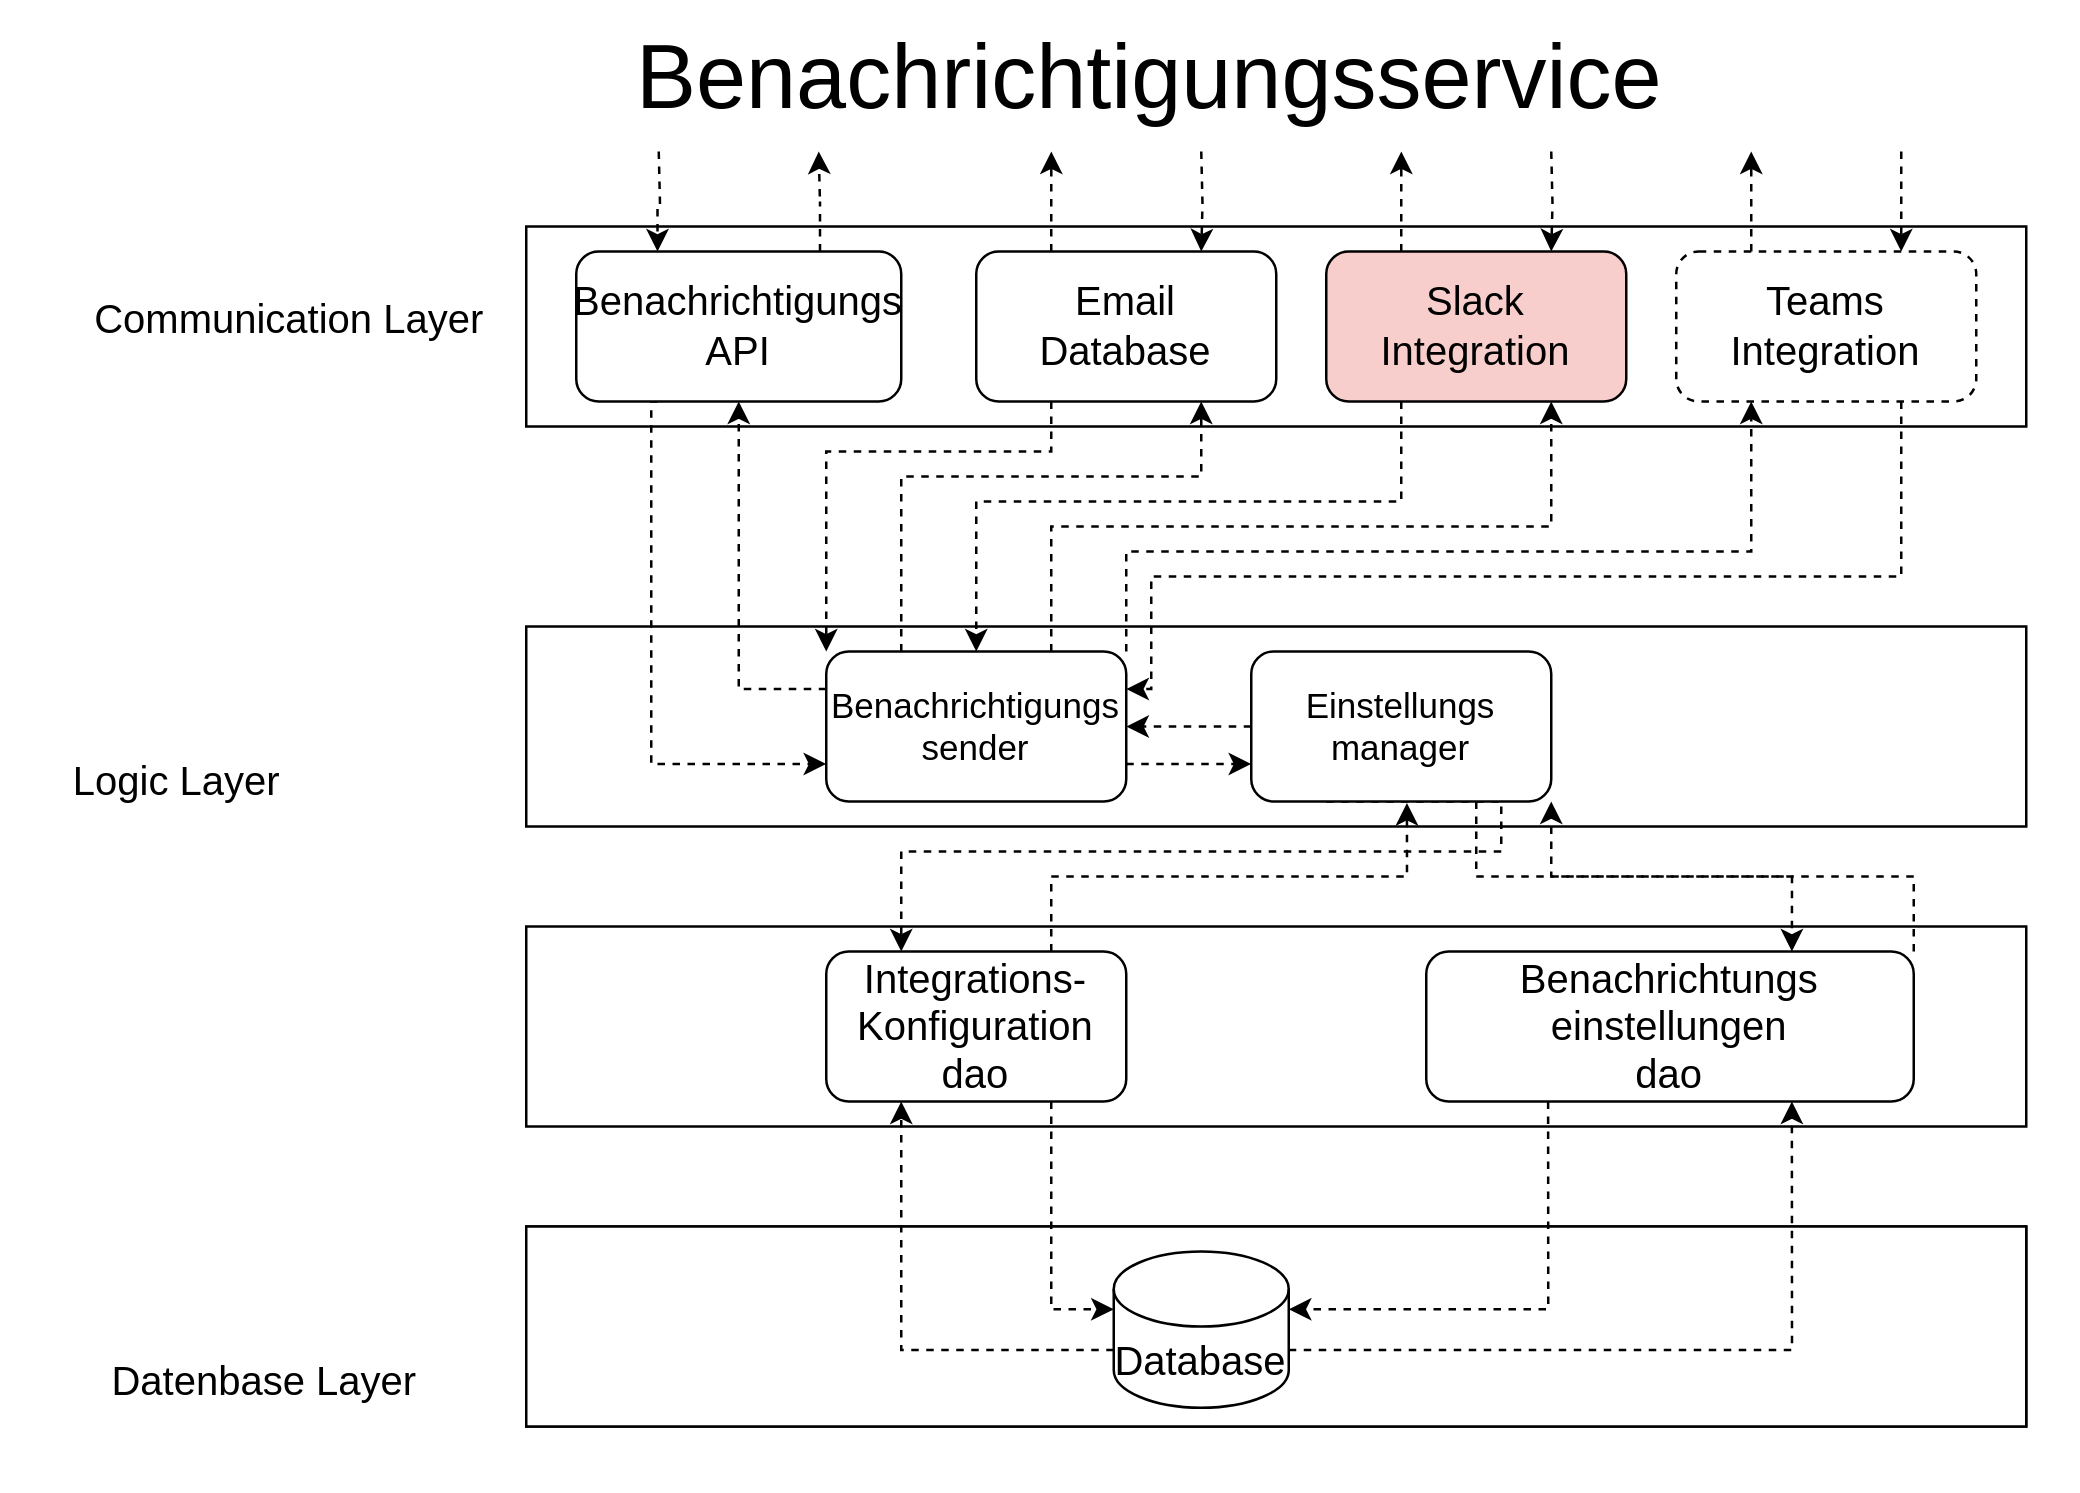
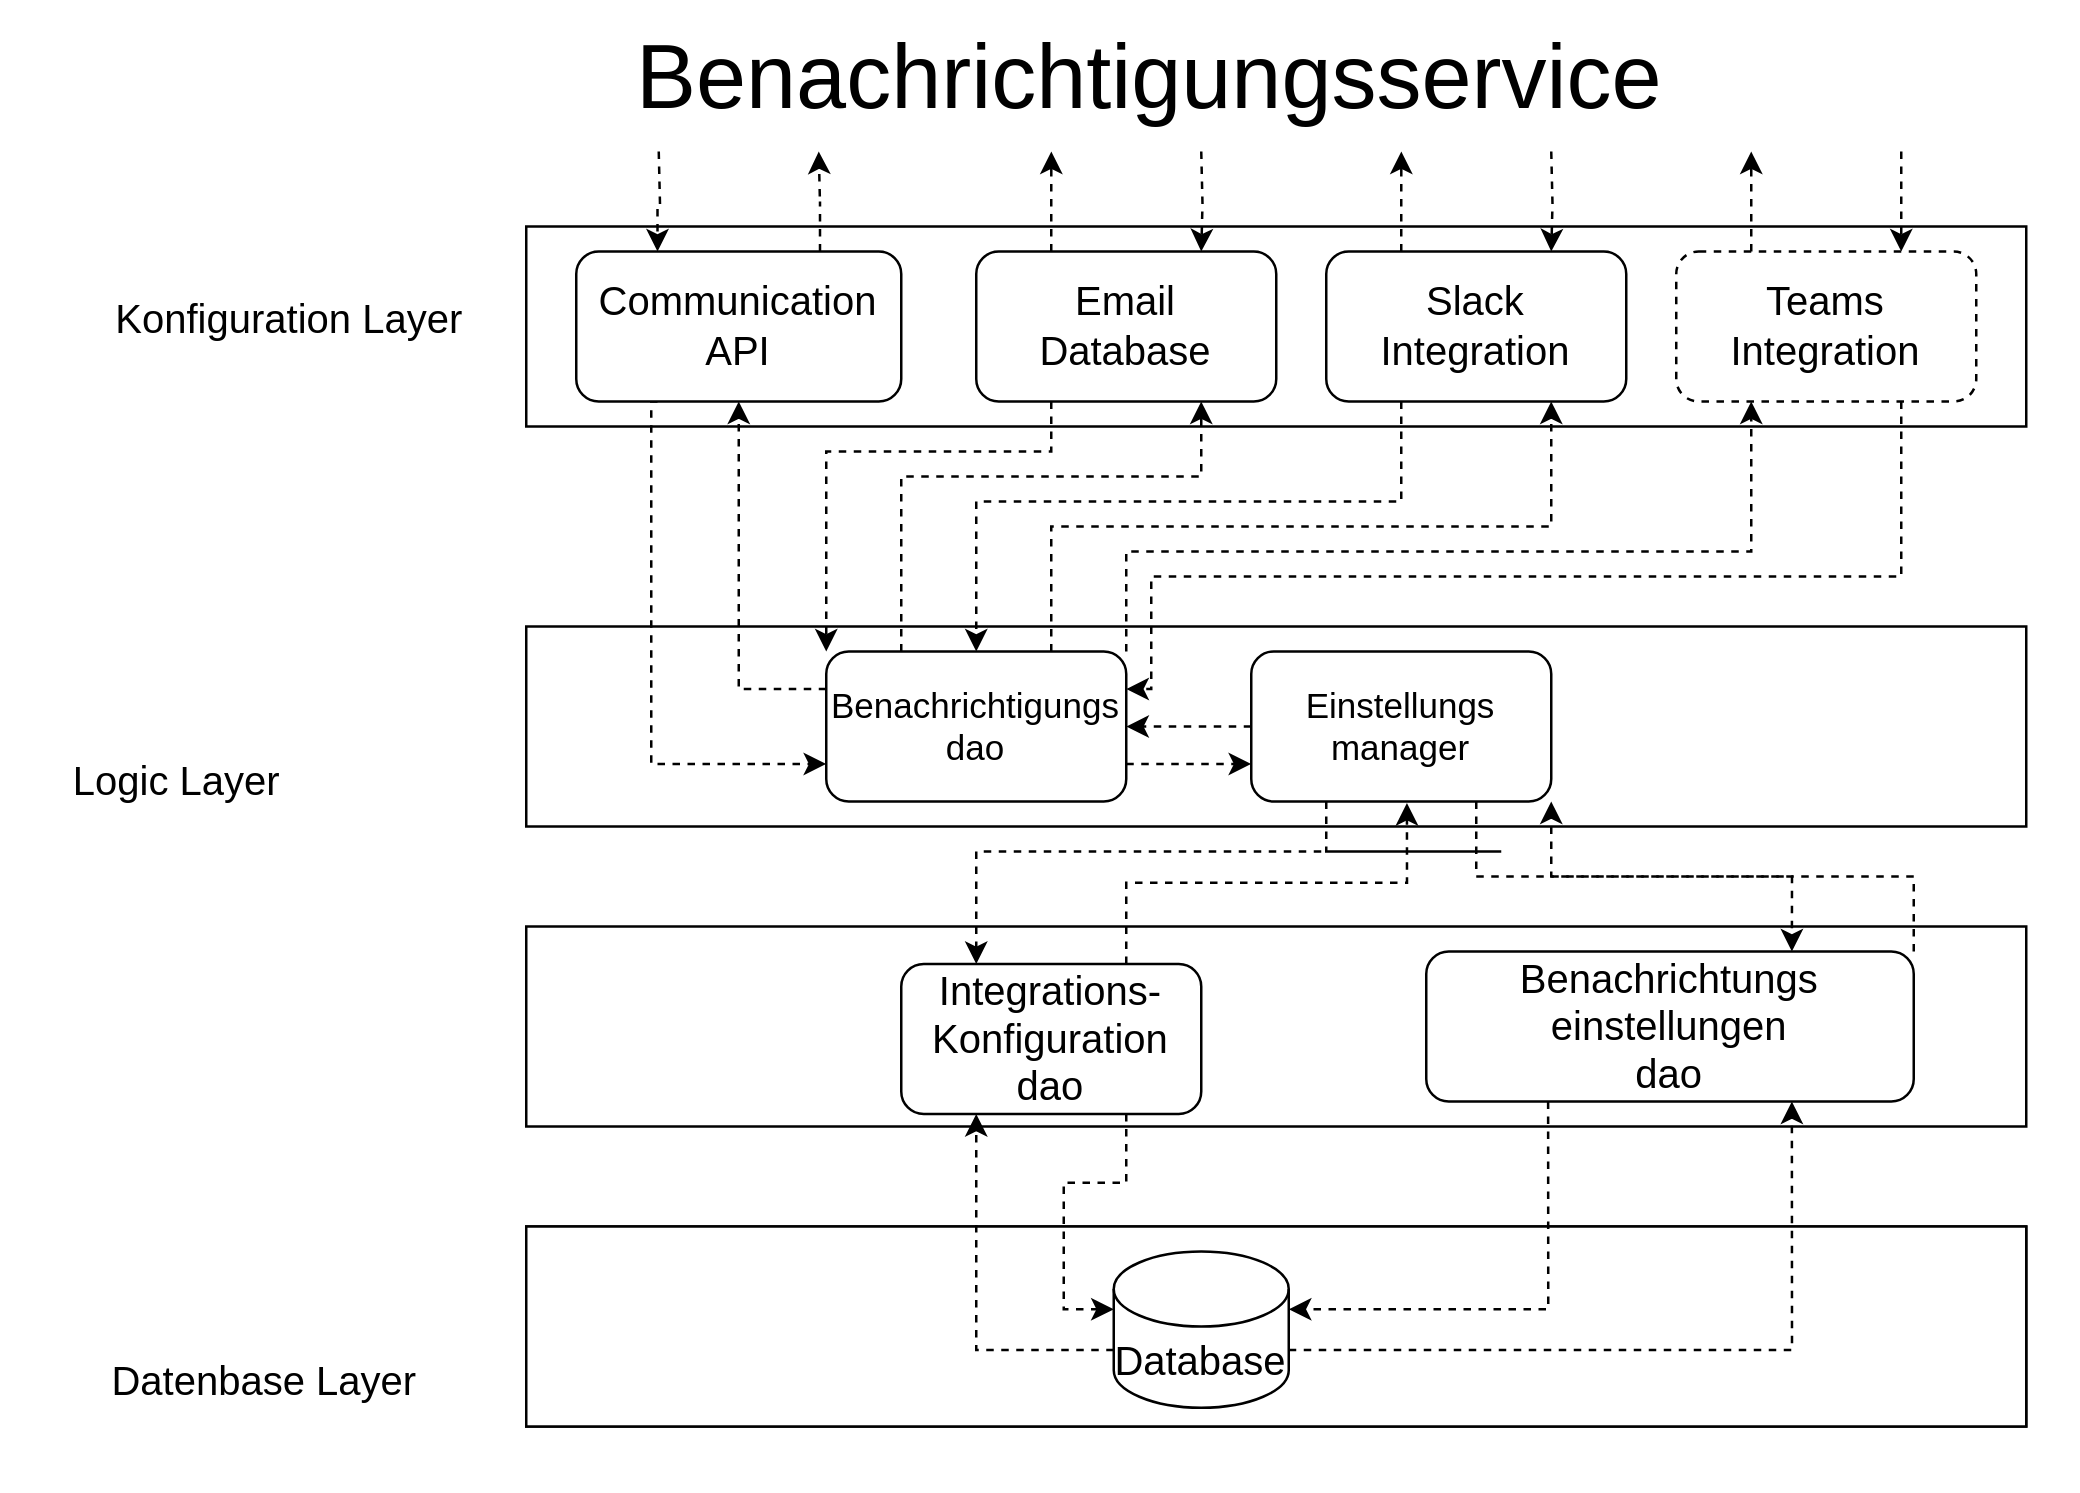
node "Communication Layer": label "Communication Layer" -> "Konfiguration Layer"
node "Benachrichtigungs API": label "Benachrichtigungs API" -> "Communication API"
node "Slack Integration": fillcolor #f8cecc -> #ffffff
node "Benachrichtigungs sender": label "Benachrichtigungs sender" -> "Benachrichtigungs dao"
node "Integrations- Konfiguration dao": moved (976, 1026) -> (1051, 1039)
